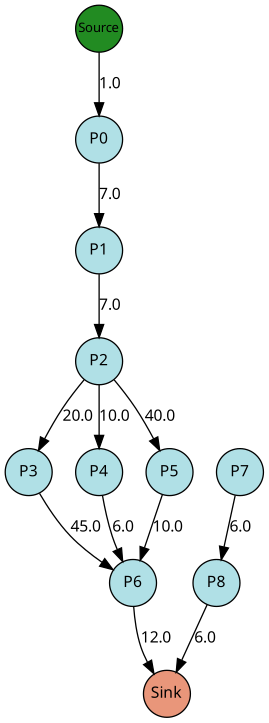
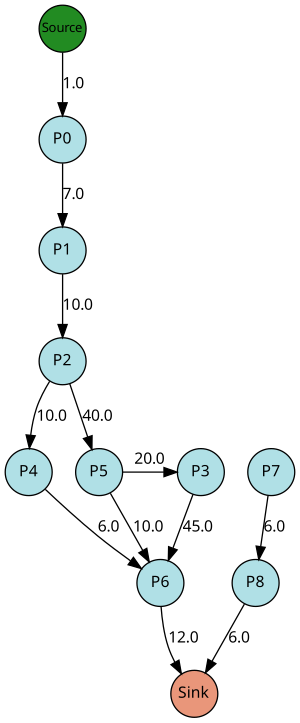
edge "P1" -> "P2": label "7.0" -> "10.0"
edge "P2" -> "P3": now "P5" -> "P3"
